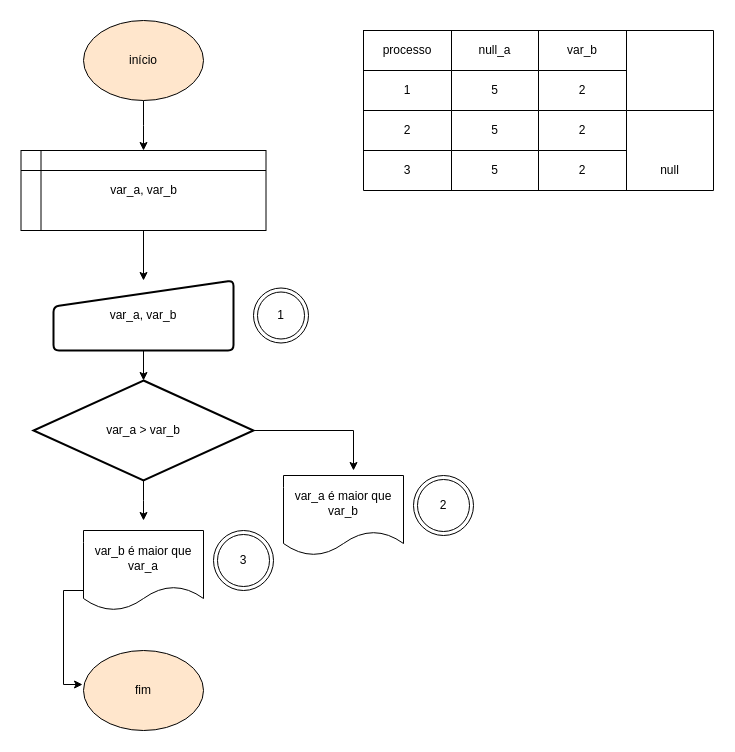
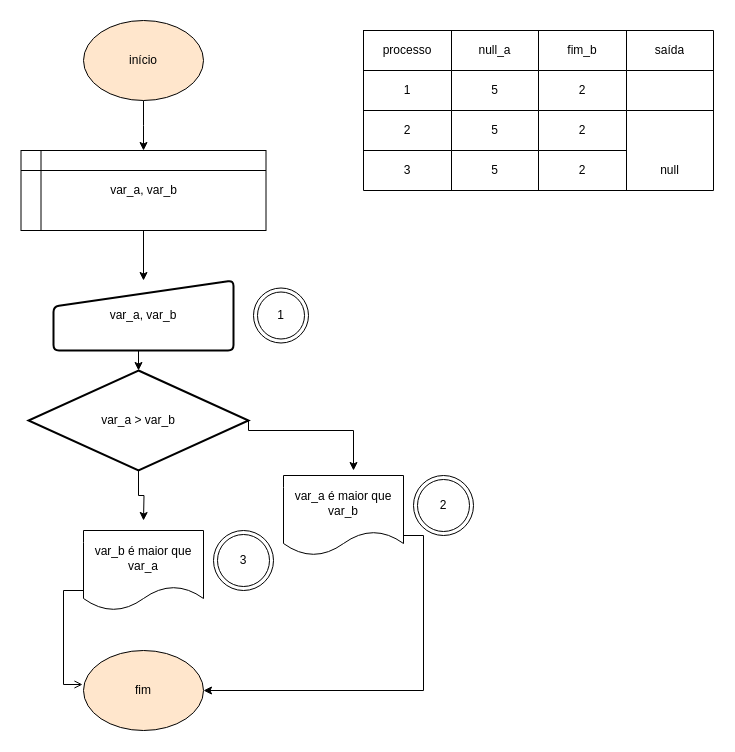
node "var_b": label "var_b" -> "fim_b"
node "saída": added
node "var_a > var_b": moved (144, 431) -> (139, 421)
edge "var_b é maior que var_a" -> "fim": arrowhead classic -> open
edge "var_a é maior que var_b" -> "fim": added
